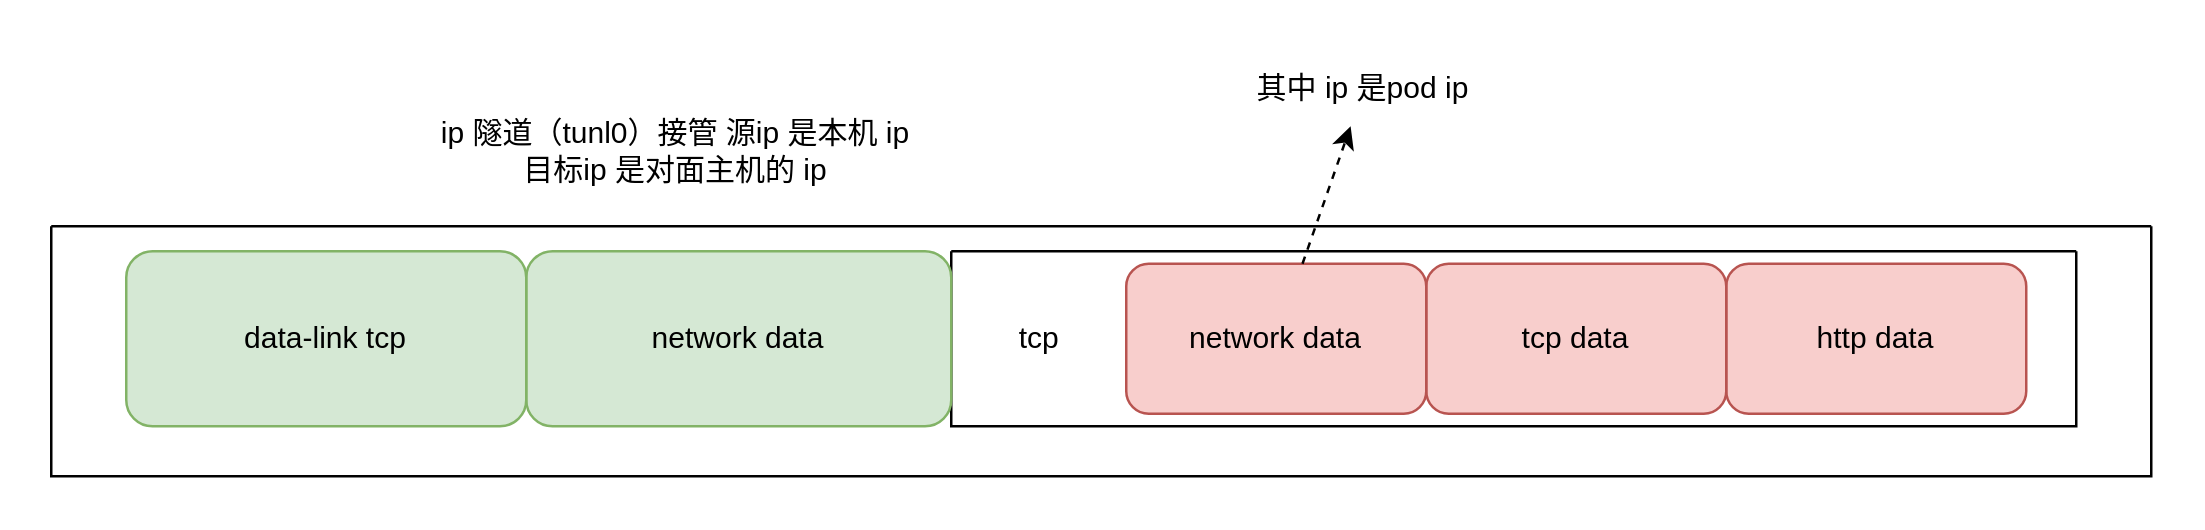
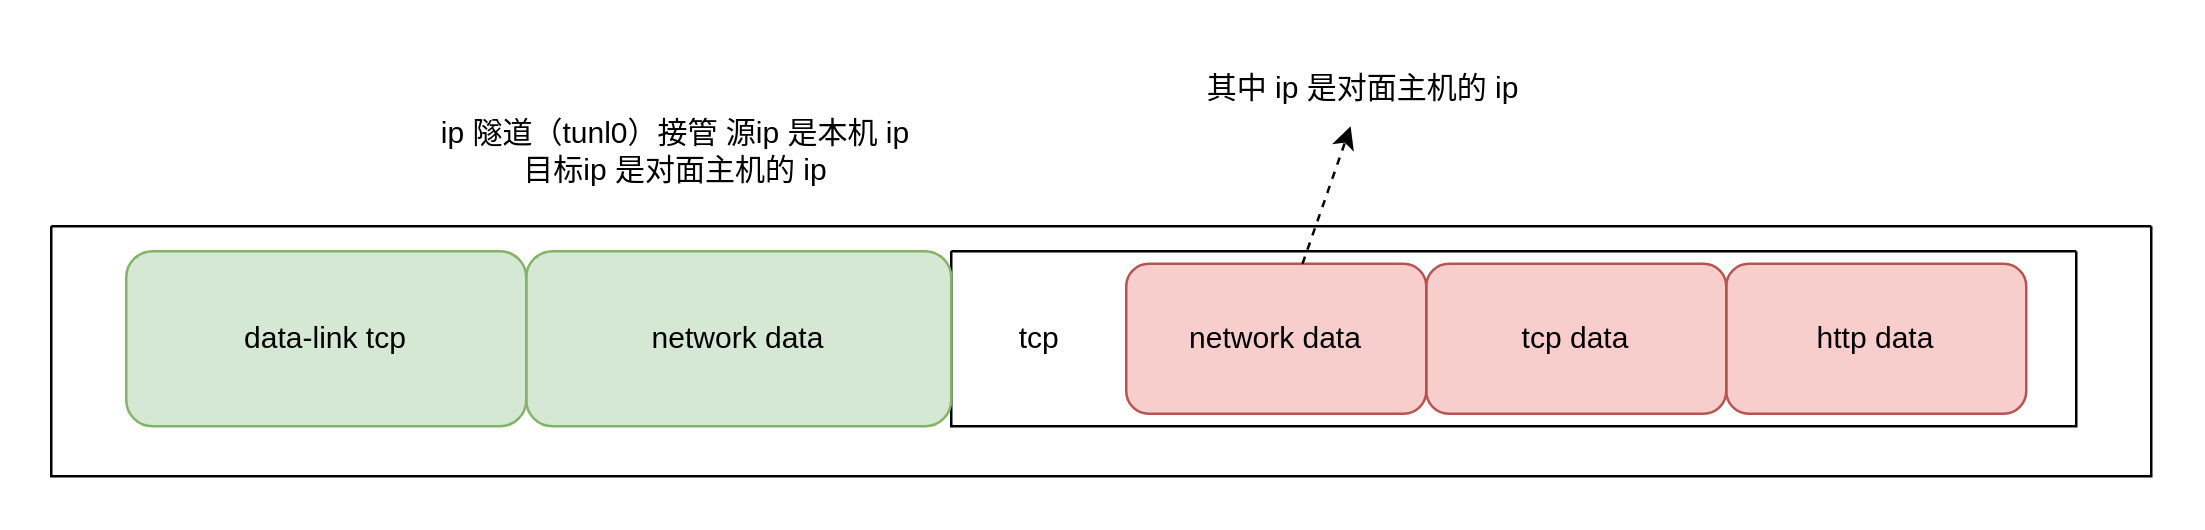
node "其中 ip 是pod ip": label "其中 ip 是pod ip" -> "其中 ip 是对面主机的 ip"
